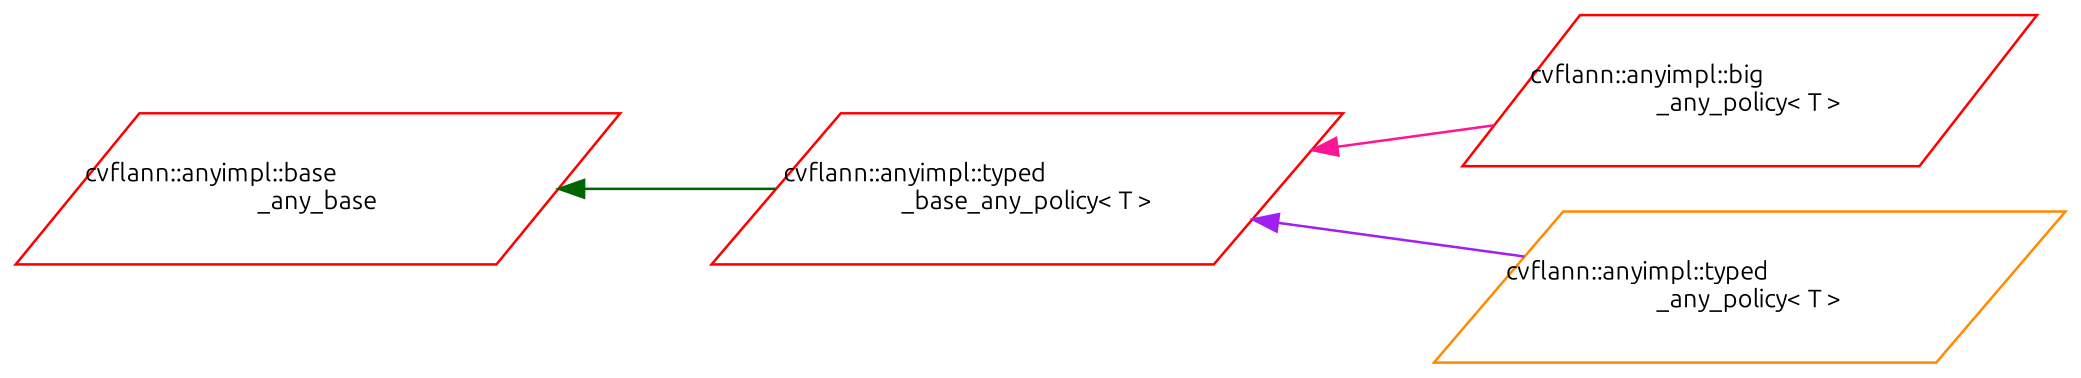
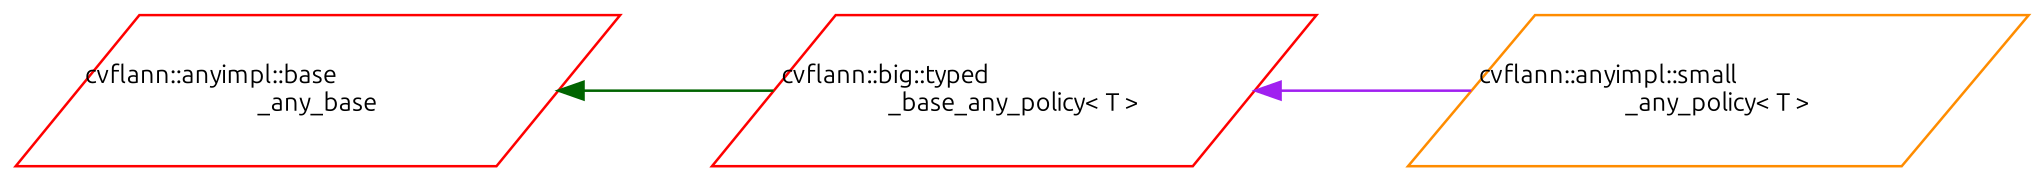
node "cvflann::anyimpl::big _any_policy< T >": removed
node "cvflann::anyimpl::typed _base_any_policy< T >": label "cvflann::anyimpl::typed _base_any_policy< T >" -> "cvflann::big::typed _base_any_policy< T >"
node "cvflann::anyimpl::typed _any_policy< T >": label "cvflann::anyimpl::typed _any_policy< T >" -> "cvflann::anyimpl::small _any_policy< T >"
